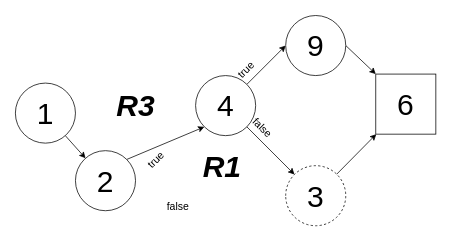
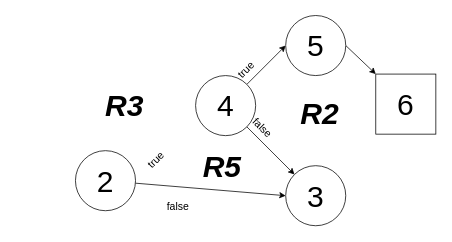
node "9": label "9" -> "5"
node "R3": moved (135, 105) -> (124, 105)
node "1": removed
node "R2": added
edge "1" -> "2": removed
edge "2" -> "4": removed
edge "3" -> "6": removed
node "R1": label "R1" -> "R5"
edge "2" -> "3": added
node "3": style dashed -> solid
